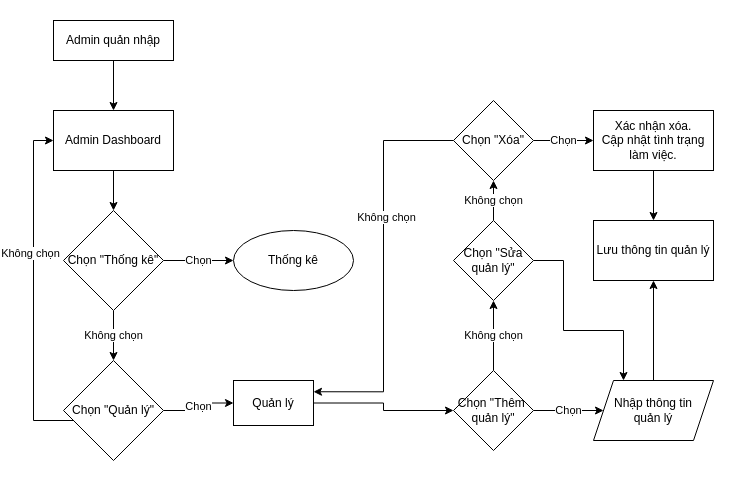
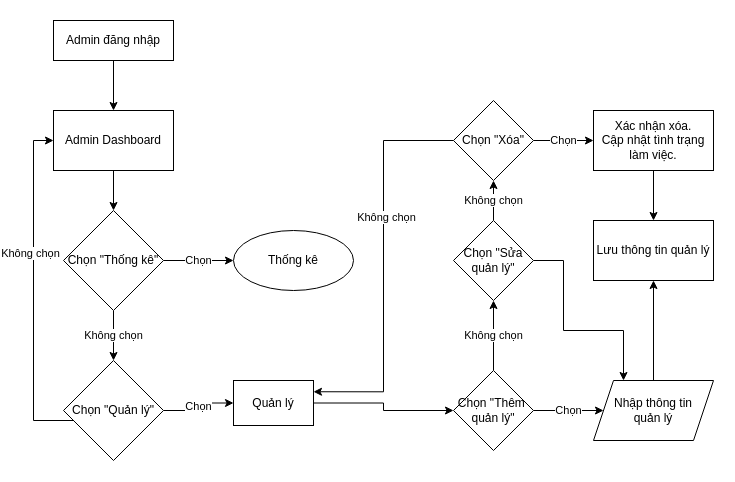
node "Admin quản nhập": label "Admin quản nhập" -> "Admin đăng nhập"
